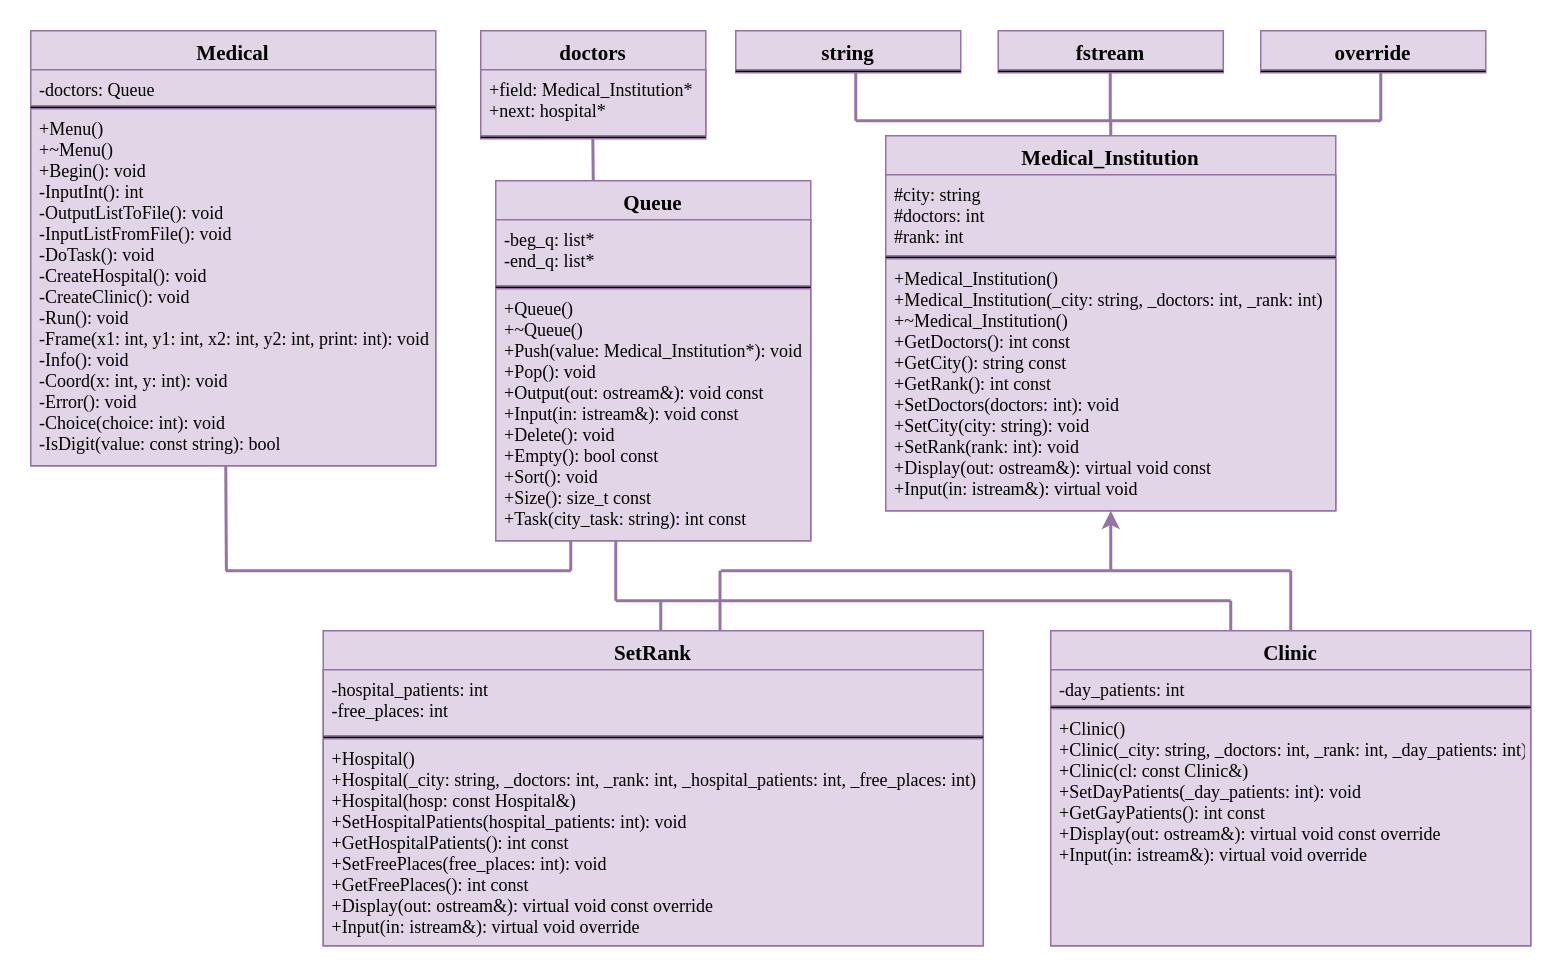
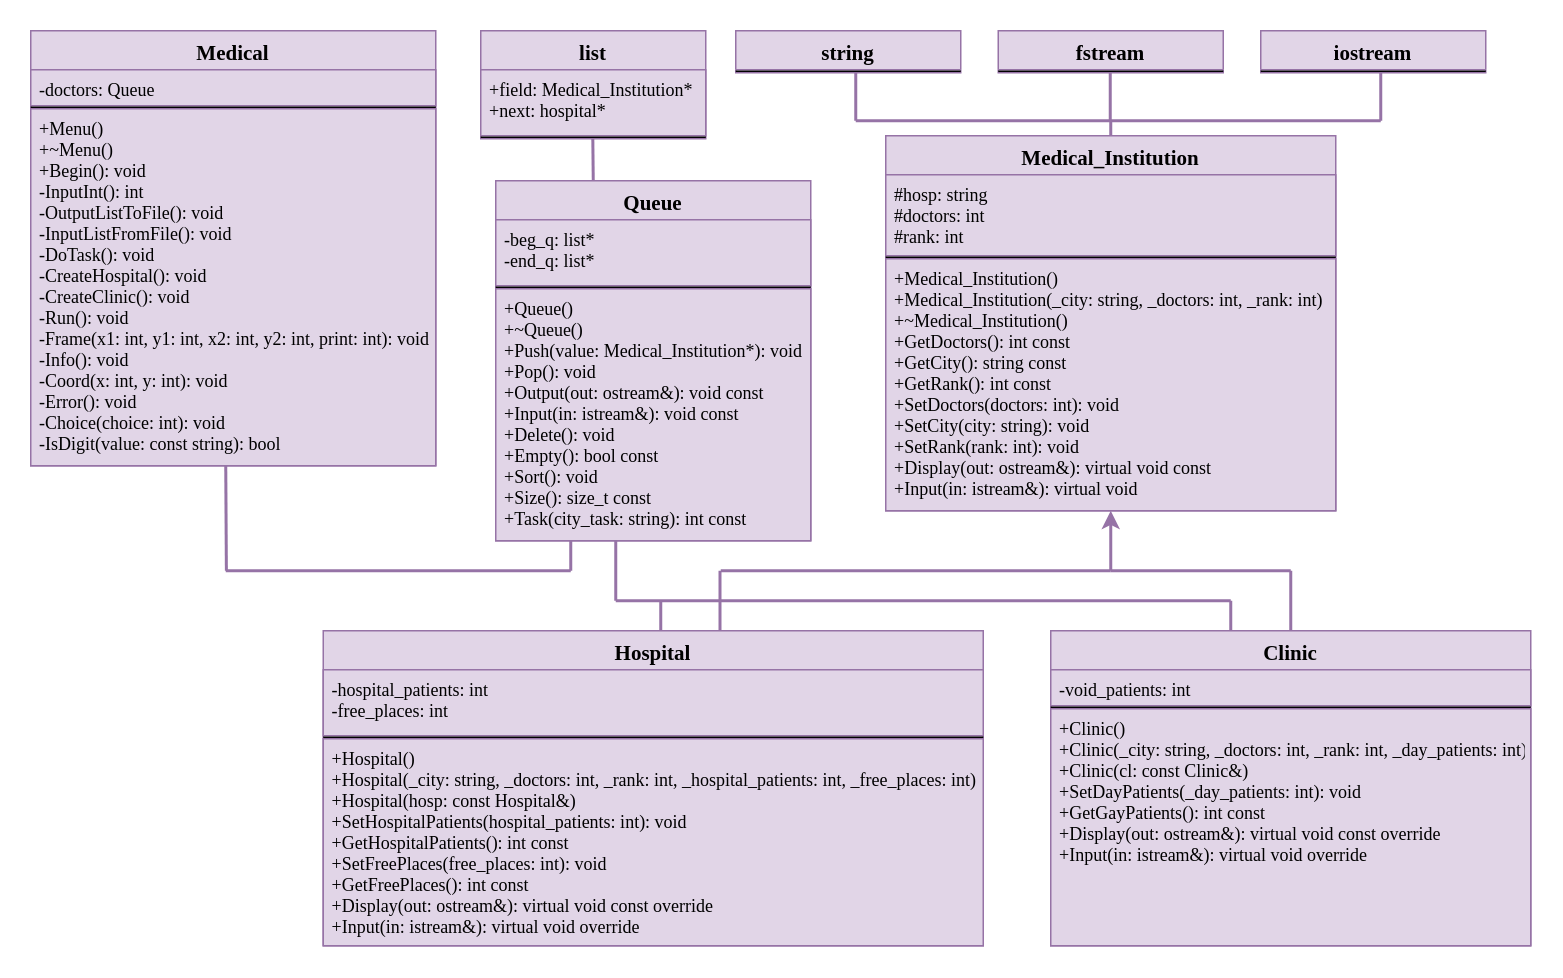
node "doctors": label "doctors" -> "list"
node "override": label "override" -> "iostream"
node "#city: string #doctors: int #rank: int": label "#city: string #doctors: int #rank: int" -> "#hosp: string #doctors: int #rank: int"
node "SetRank": label "SetRank" -> "Hospital"
node "-day_patients: int": label "-day_patients: int" -> "-void_patients: int"
